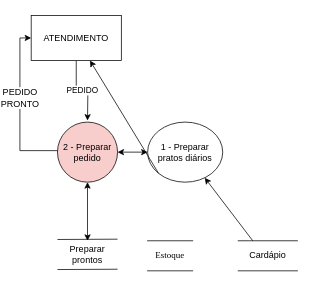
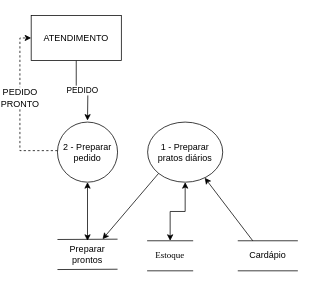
edge "1 - Preparar pratos diários" -> "ATENDIMENTO": now "1 - Preparar pratos diários" -> "Preparar prontos"
edge "2 - Preparar pedido" -> "ATENDIMENTO": style solid -> dashed
node "2 - Preparar pedido": fillcolor #f8cecc -> #ffffff
edge "2 - Preparar pedido" -- "1 - Preparar pratos diários": now "Estoque" -- "1 - Preparar pratos diários"
